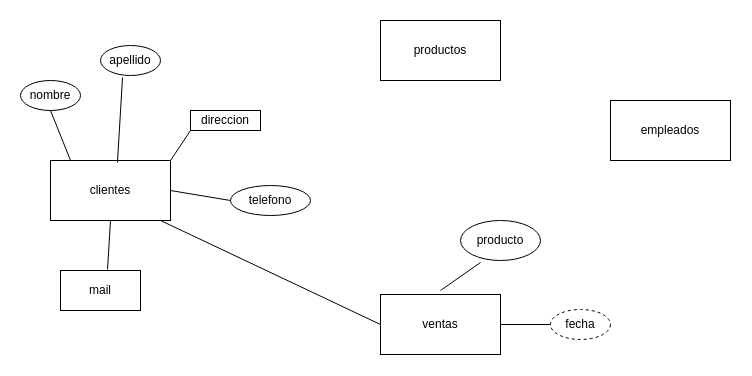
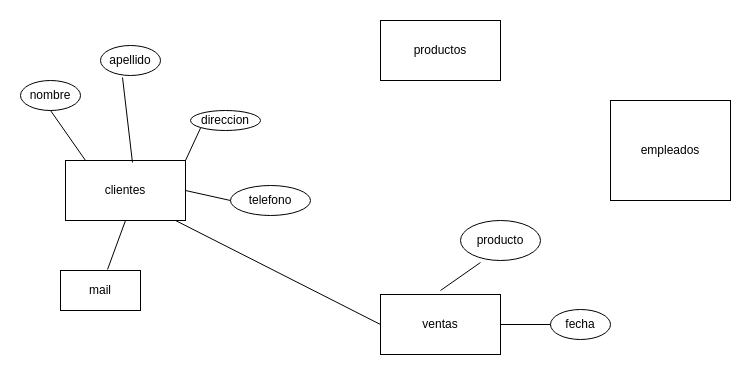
node "direccion": shape rectangle -> ellipse
node "empleados": size 120x60 -> 120x100
node "clientes": moved (111, 191) -> (126, 191)
node "fecha": style dashed -> solid
